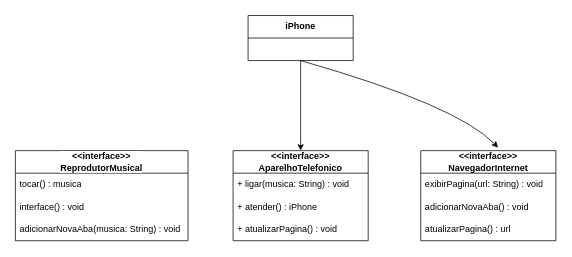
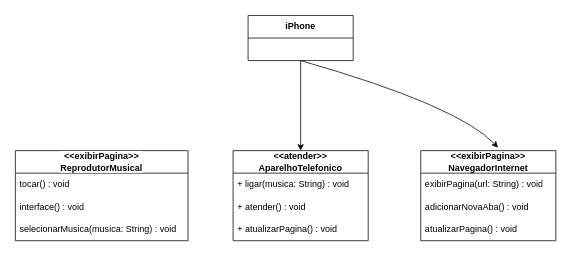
node "<<interface>> ReprodutorMusical": label "<<interface>> ReprodutorMusical" -> "<<exibirPagina>> ReprodutorMusical"
node "<<interface>> AparelhoTelefonico": label "<<interface>> AparelhoTelefonico" -> "<<atender>> AparelhoTelefonico"
node "<<interface>> NavegadorInternet": label "<<interface>> NavegadorInternet" -> "<<exibirPagina>> NavegadorInternet"
node "tocar() : musica": label "tocar() : musica" -> "tocar() : void"
node "+ atender() : iPhone": label "+ atender() : iPhone" -> "+ atender() : void"
node "adicionarNovaAba(musica: String) : void": label "adicionarNovaAba(musica: String) : void" -> "selecionarMusica(musica: String) : void"
node "atualizarPagina() : url": label "atualizarPagina() : url" -> "atualizarPagina() : void"
